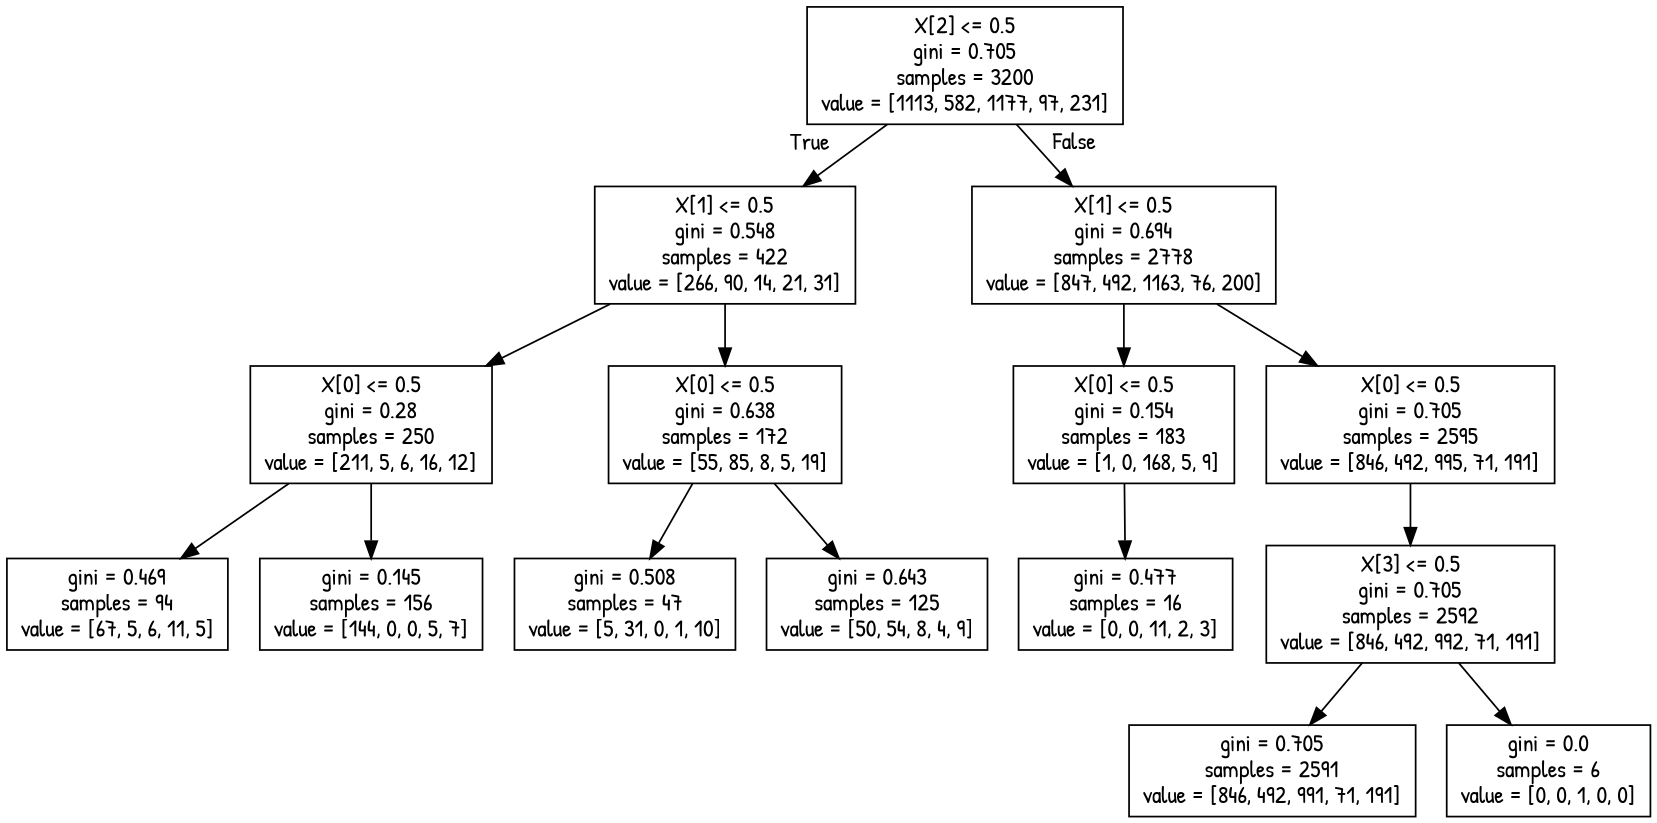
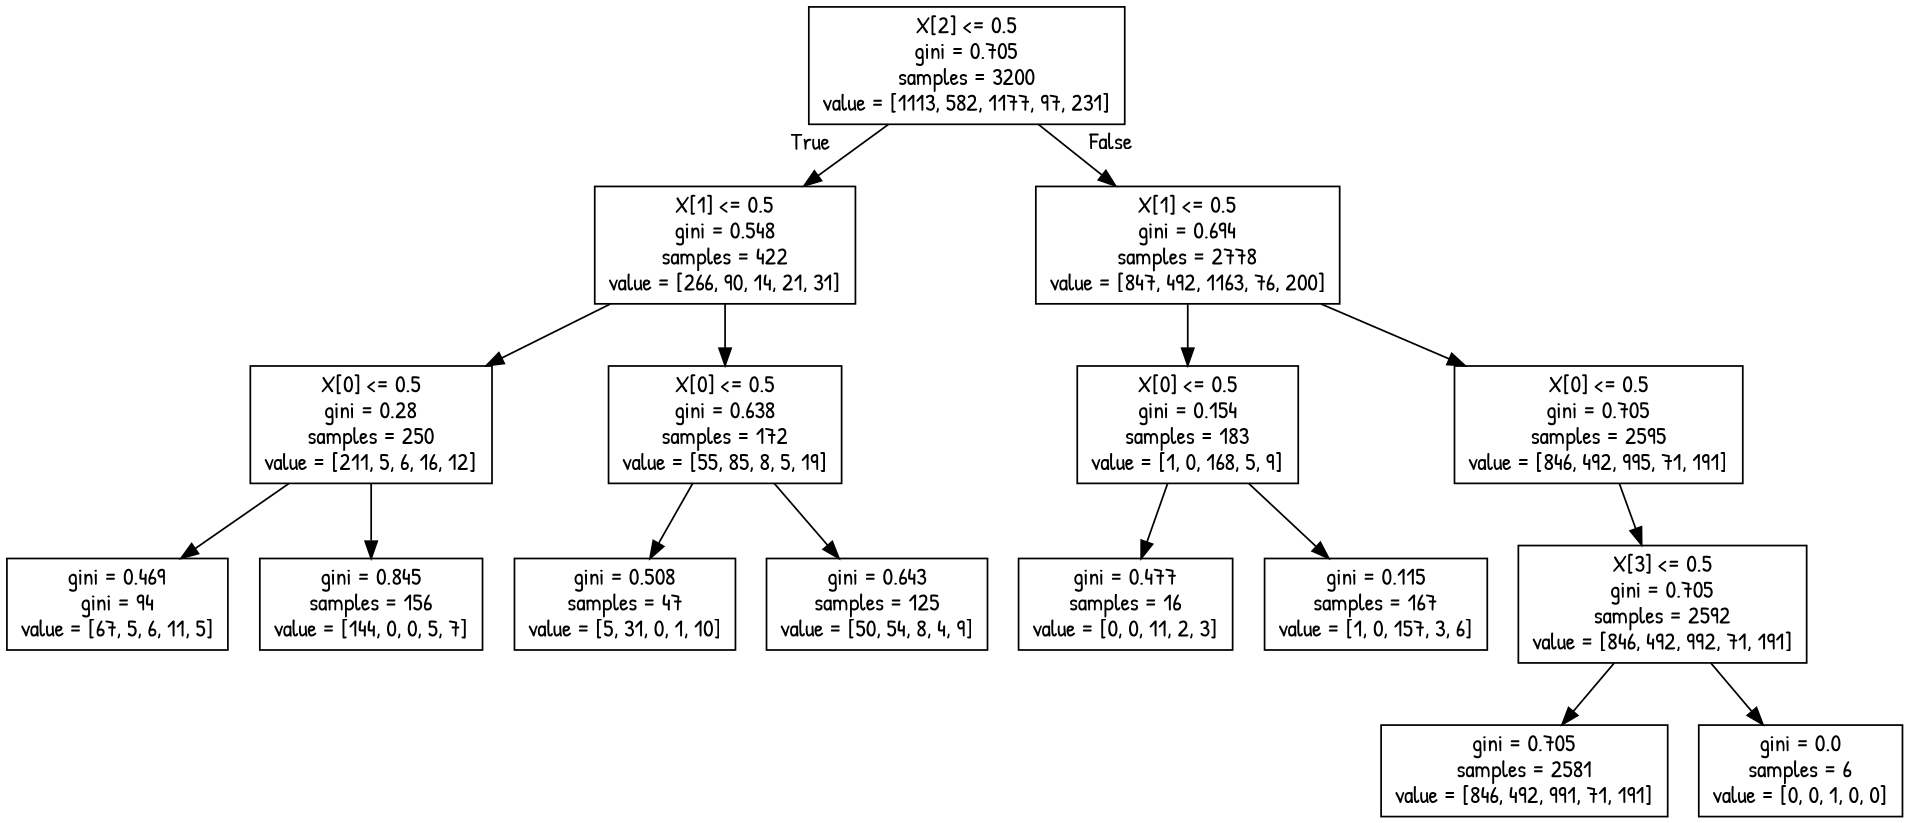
node "gini = 0.469 samples = 94 value = [67, 5, 6, 11, 5]": label "gini = 0.469 samples = 94 value = [67, 5, 6, 11, 5]" -> "gini = 0.469 gini = 94 value = [67, 5, 6, 11, 5]"
node "gini = 0.145 samples = 156 value = [144, 0, 0, 5, 7]": label "gini = 0.145 samples = 156 value = [144, 0, 0, 5, 7]" -> "gini = 0.845 samples = 156 value = [144, 0, 0, 5, 7]"
node "gini = 0.115 samples = 167 value = [1, 0, 157, 3, 6]": added
node "gini = 0.705 samples = 2591 value = [846, 492, 991, 71, 191]": label "gini = 0.705 samples = 2591 value = [846, 492, 991, 71, 191]" -> "gini = 0.705 samples = 2581 value = [846, 492, 991, 71, 191]"
